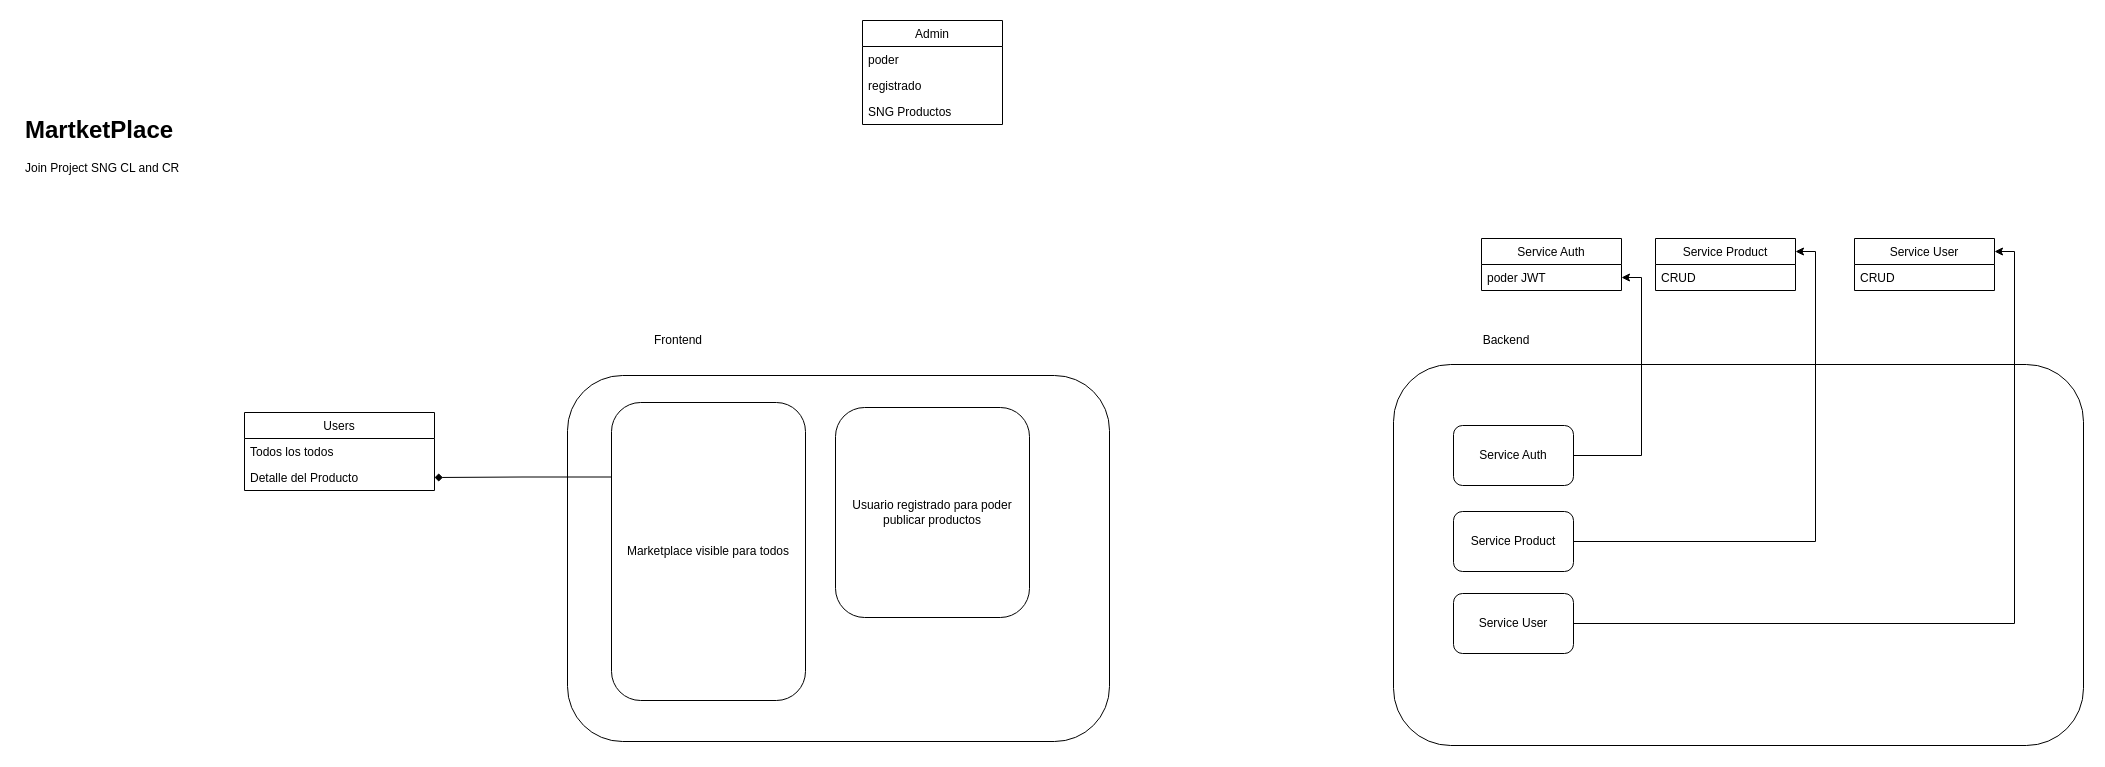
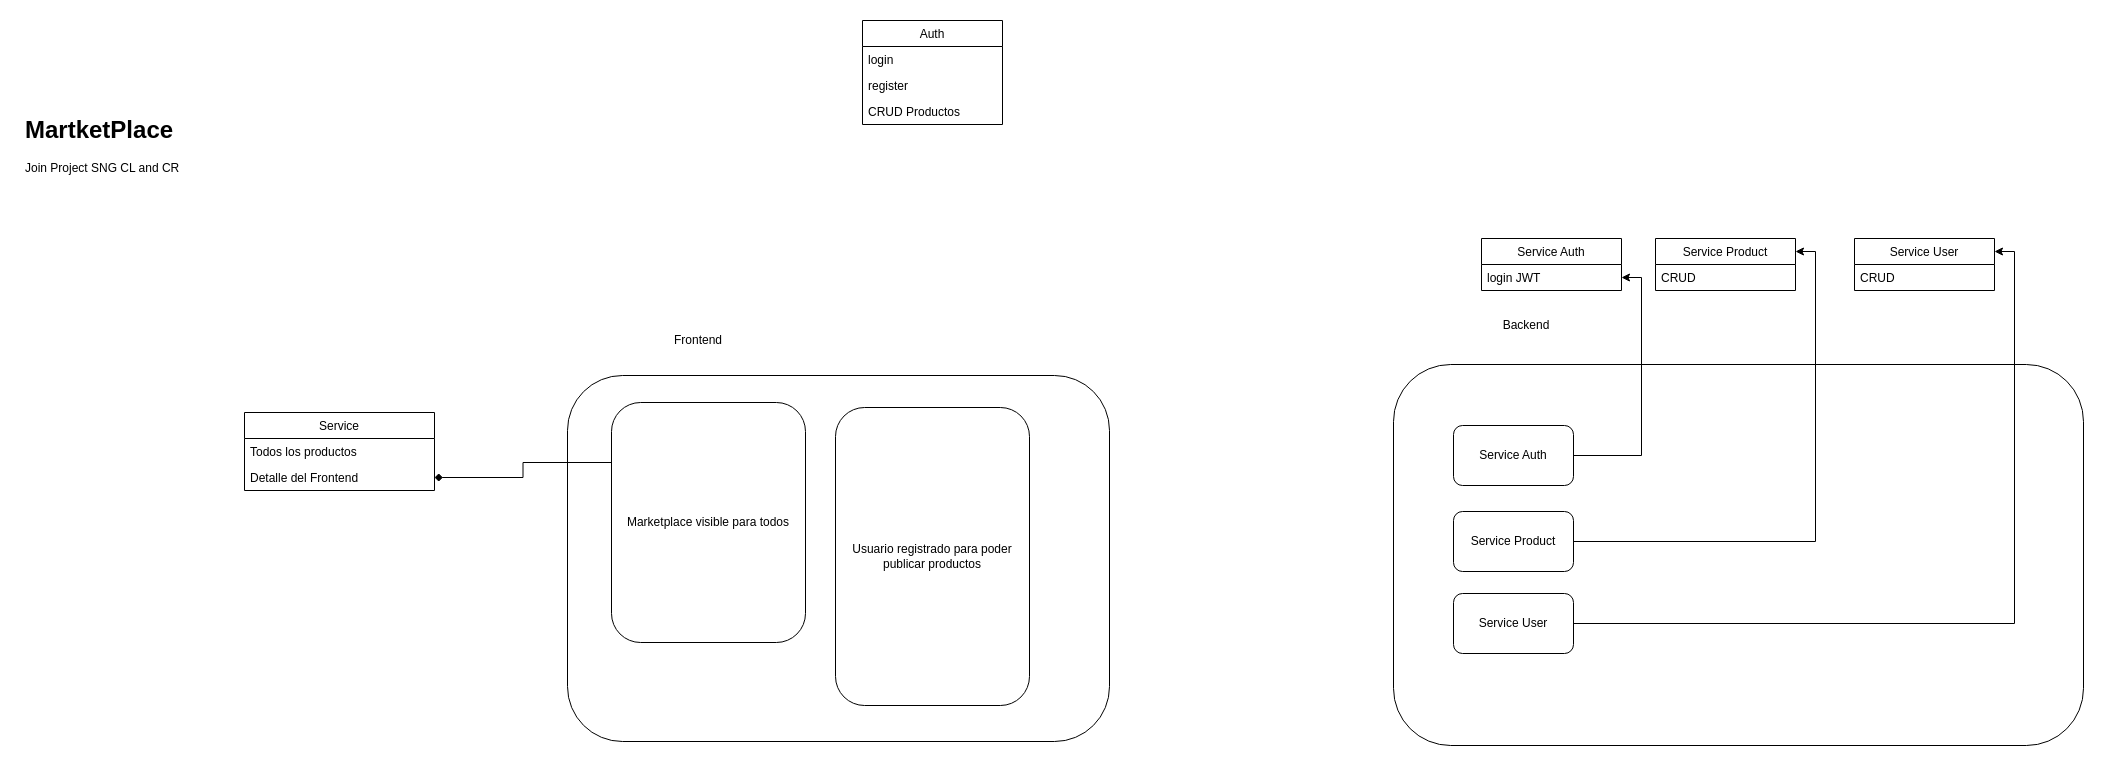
node "Admin": label "Admin" -> "Auth"
node "poder": label "poder" -> "login"
node "registrado": label "registrado" -> "register"
node "SNG Productos": label "SNG Productos" -> "CRUD Productos"
node "poder JWT": label "poder JWT" -> "login JWT"
node "Frontend": moved (679, 341) -> (699, 341)
node "Backend": moved (1507, 341) -> (1527, 326)
node "Users": label "Users" -> "Service"
node "Todos los todos": label "Todos los todos" -> "Todos los productos"
node "Detalle del Producto": label "Detalle del Producto" -> "Detalle del Frontend"
node "Usuario registrado para poder publicar productos": size 194x210 -> 194x298
node "Marketplace visible para todos": size 194x298 -> 194x240
